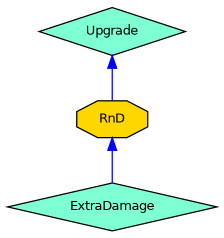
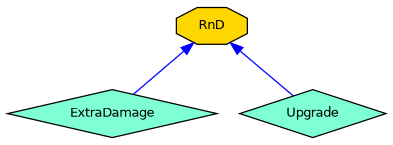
edge "RnD" -> "Upgrade": reversed
